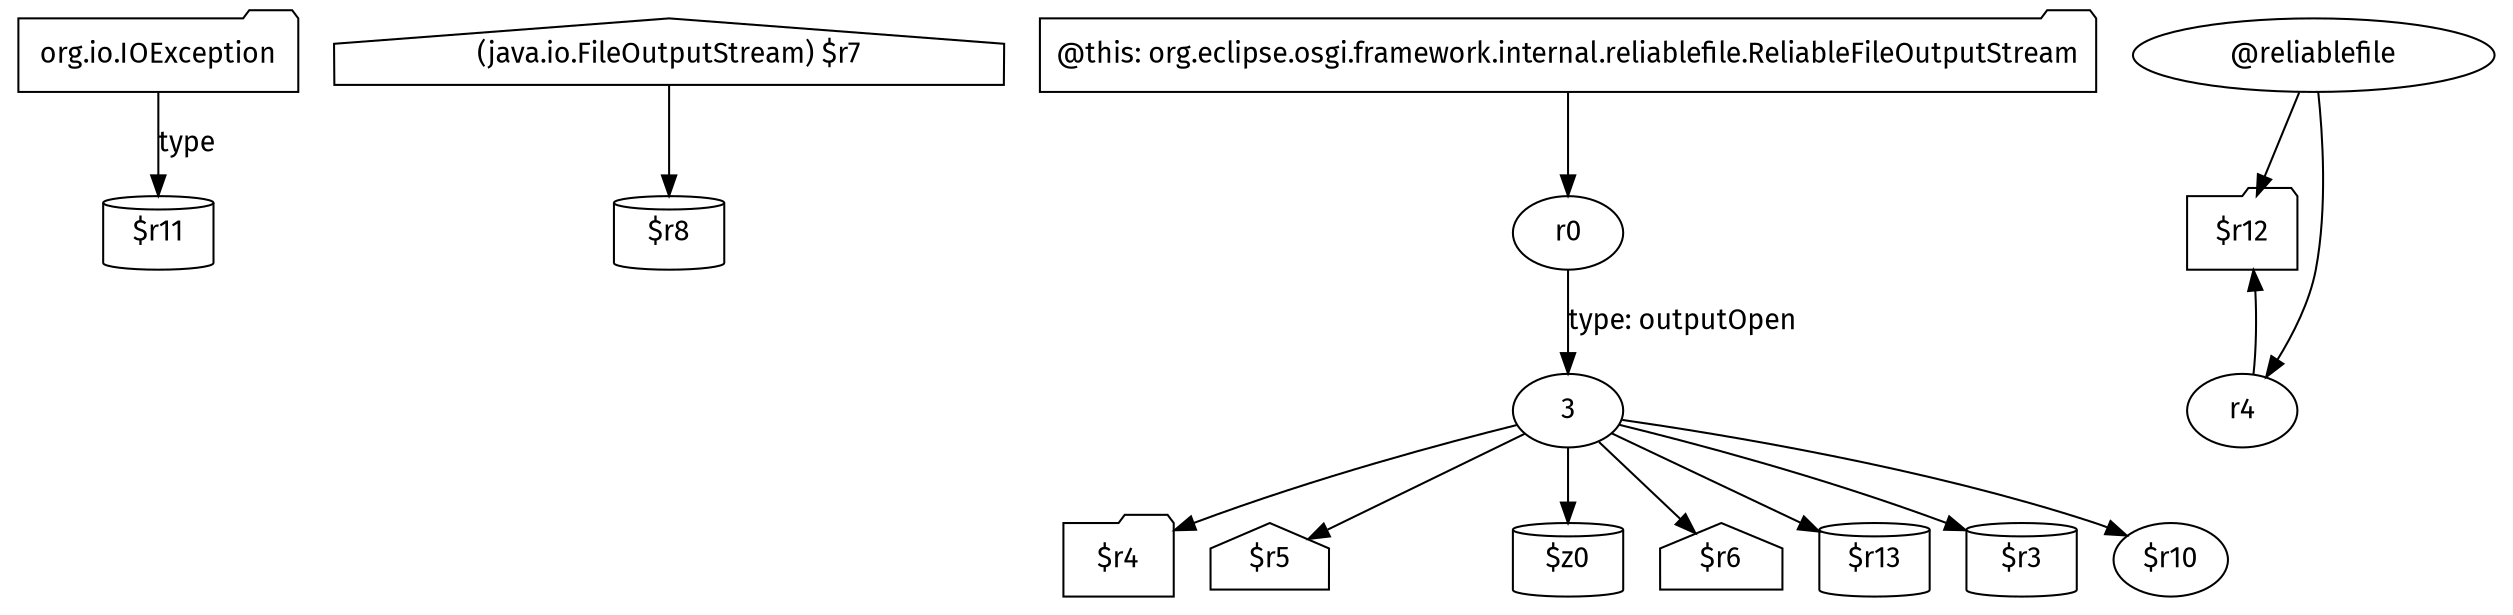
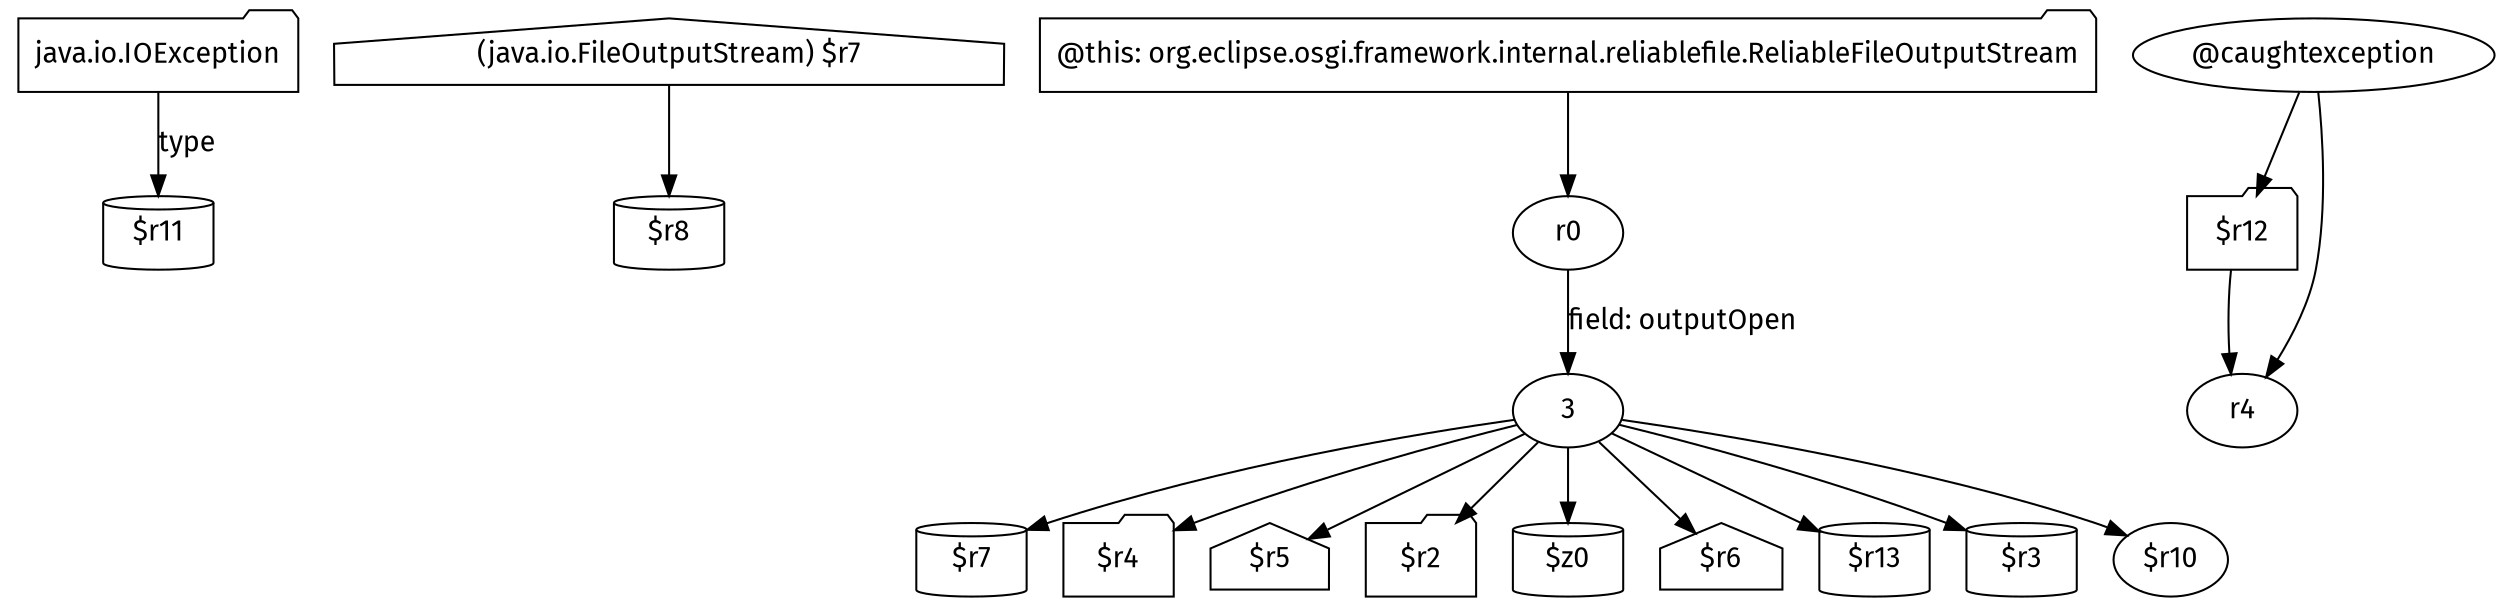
node "org.io.IOException": label "org.io.IOException" -> "java.io.IOException"
node "@reliablefile": label "@reliablefile" -> "@caughtexception"
edge "r0" -> "3": label "type: outputOpen" -> "field: outputOpen"
edge "r4" -> "$r12": reversed
node "$r7": added
node "$r2": added
